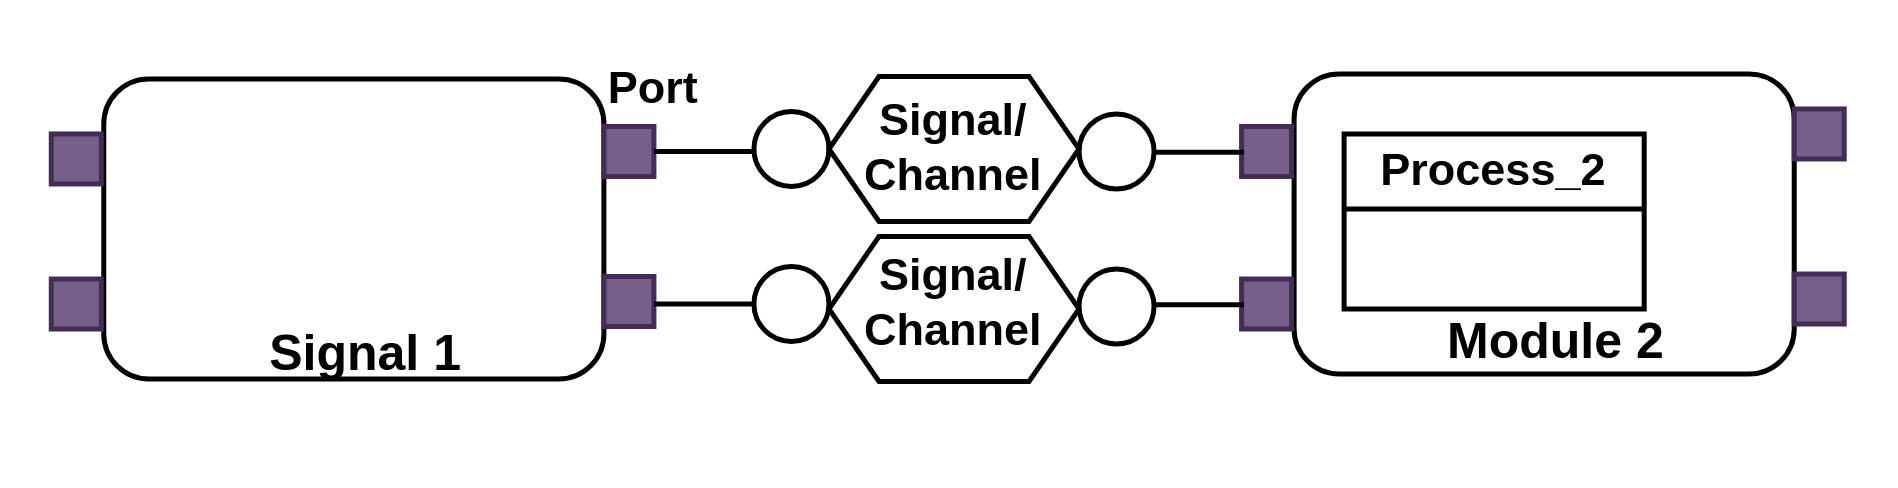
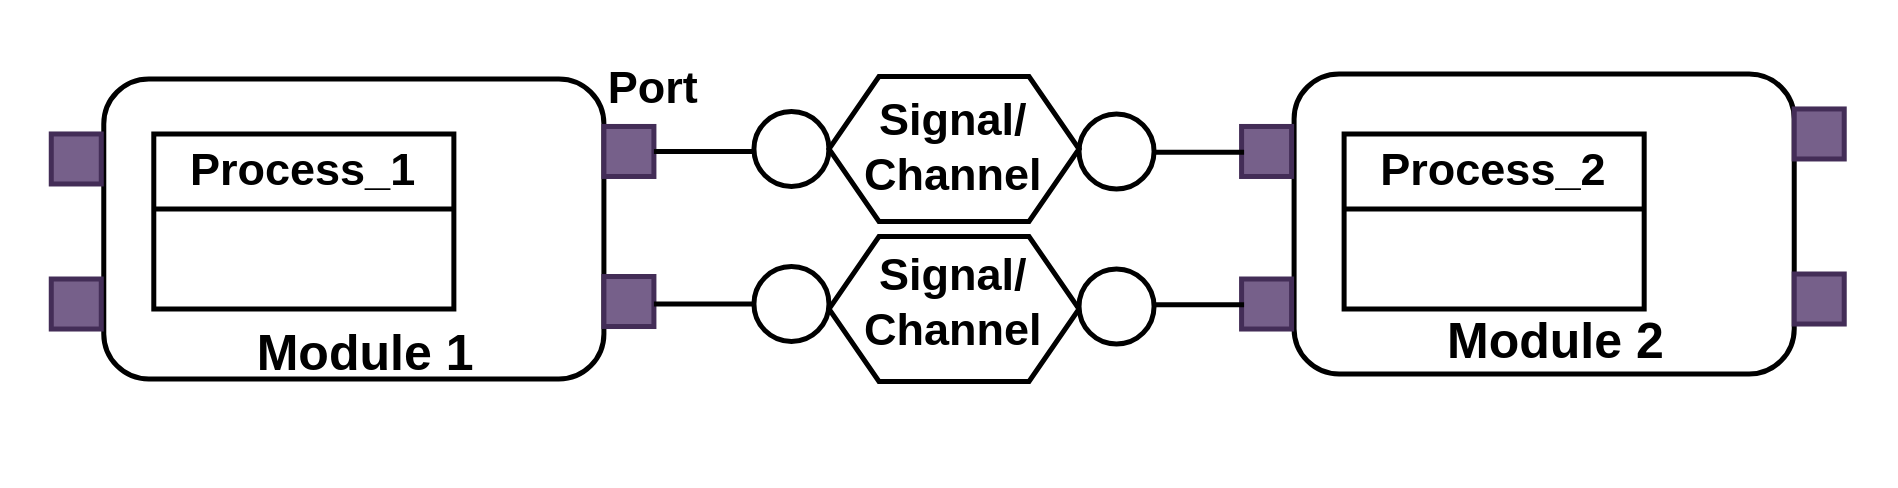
node "Process_1": added
node "Signal 1": label "Signal 1" -> "Module 1"
